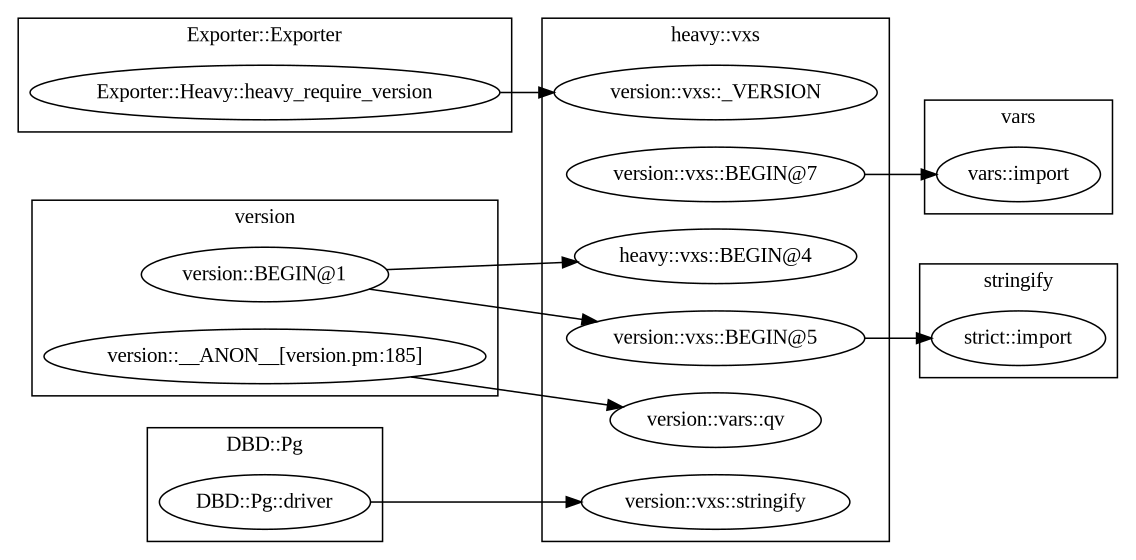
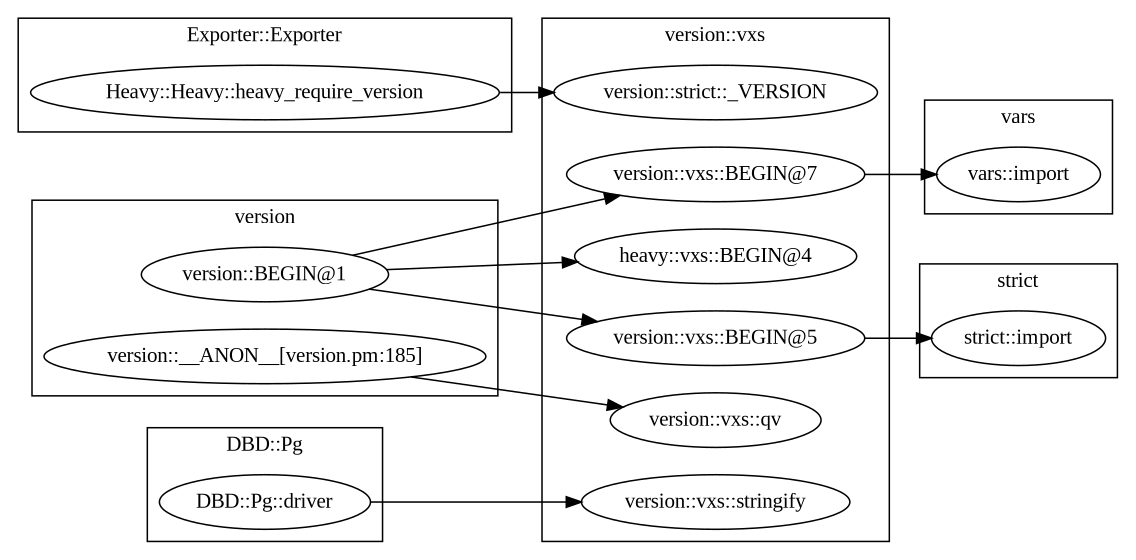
cluster "heavy::vxs": label "heavy::vxs" -> "version::vxs"
node "Exporter::Heavy::heavy_require_version": label "Exporter::Heavy::heavy_require_version" -> "Heavy::Heavy::heavy_require_version"
node "version::vxs::_VERSION": label "version::vxs::_VERSION" -> "version::strict::_VERSION"
edge "version::BEGIN@1" -> "version::vxs::BEGIN@7": added
cluster "stringify": label "stringify" -> "strict"
node "version::vars::qv": label "version::vars::qv" -> "version::vxs::qv"
